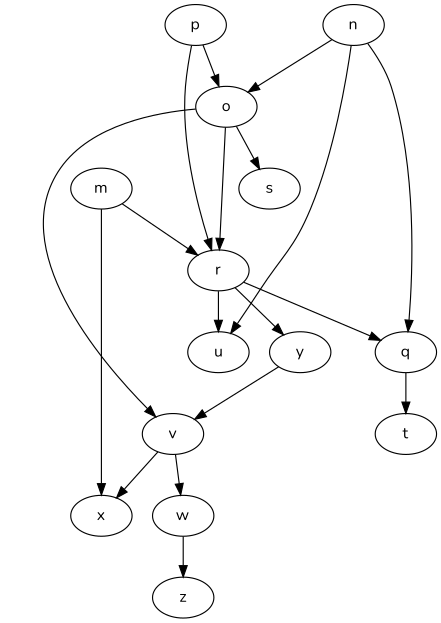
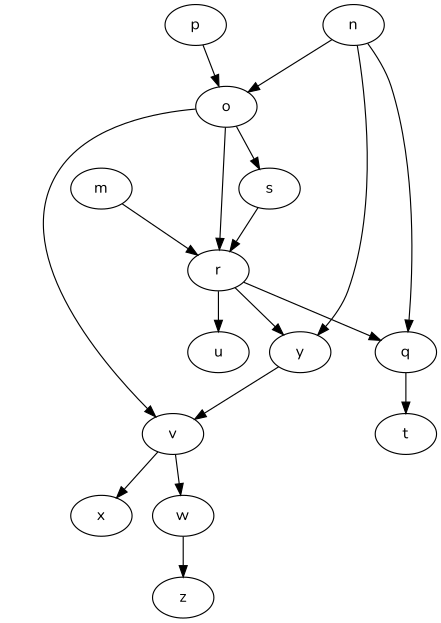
edge "p" -> "r": now "s" -> "r"
edge "n" -> "u": now "n" -> "y"
edge "m" -> "x": removed
